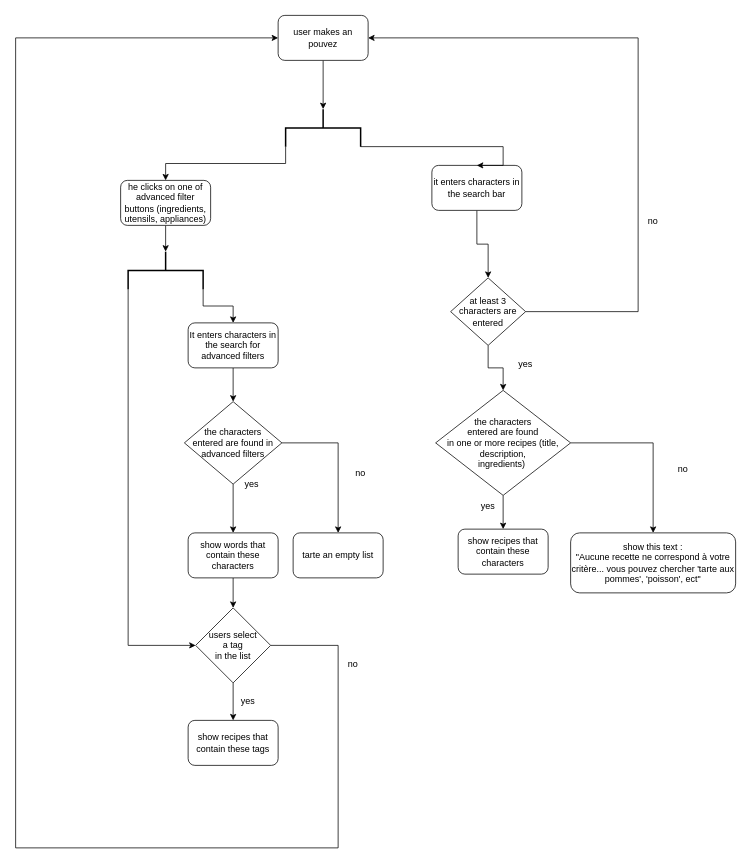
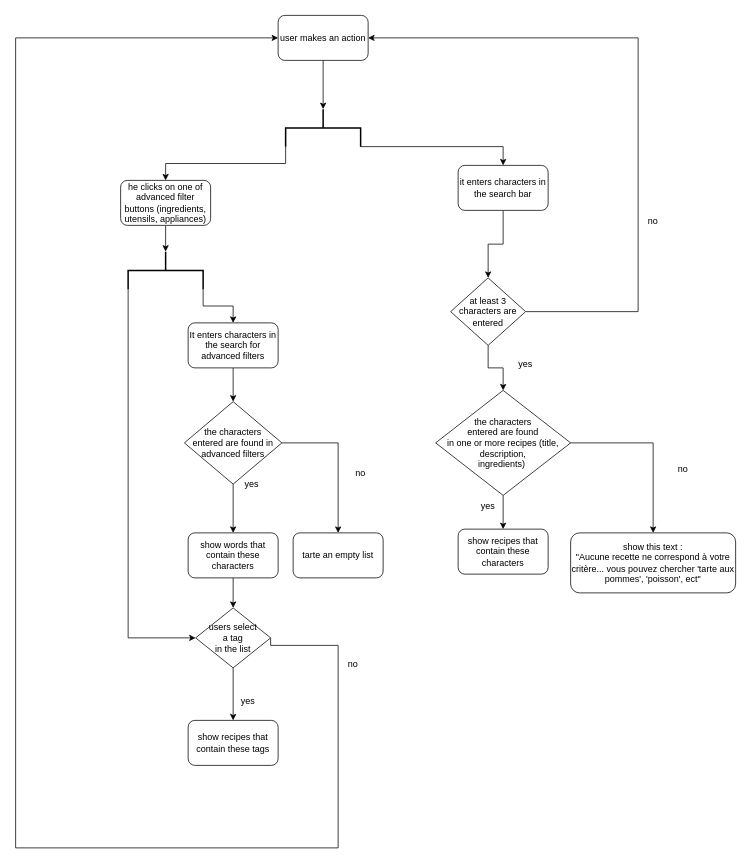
node "user makes an pouvez": label "user makes an pouvez" -> "user makes an action"
node "it enters characters in the search bar": moved (477, 188) -> (503, 188)
node "users select a tag in the list": size 75x75 -> 75x60
